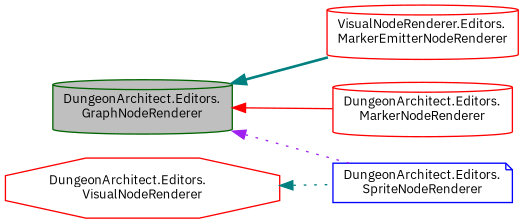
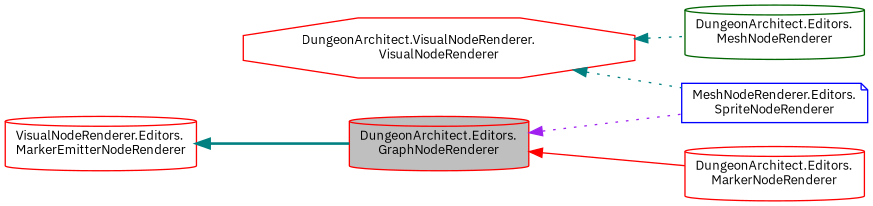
node "DungeonArchitect.Editors. MeshNodeRenderer": added
edge "VisualNodeRenderer.Editors. MarkerEmitterNodeRenderer" -> "DungeonArchitect.Editors. GraphNodeRenderer": reversed
node "DungeonArchitect.Editors. GraphNodeRenderer": color darkgreen -> red
node "DungeonArchitect.Editors. SpriteNodeRenderer": label "DungeonArchitect.Editors. SpriteNodeRenderer" -> "MeshNodeRenderer.Editors. SpriteNodeRenderer"
node "DungeonArchitect.Editors. VisualNodeRenderer": label "DungeonArchitect.Editors. VisualNodeRenderer" -> "DungeonArchitect.VisualNodeRenderer. VisualNodeRenderer"
